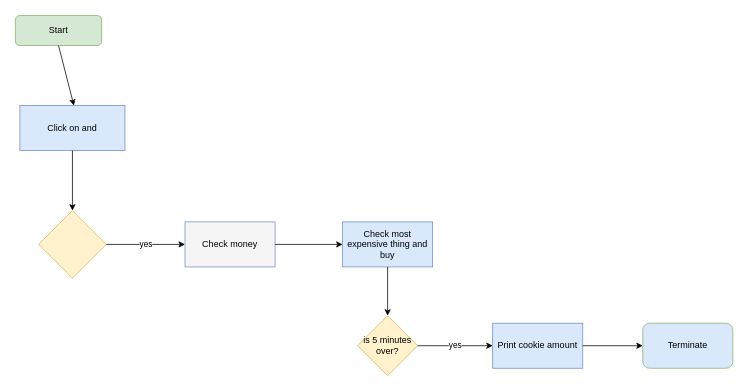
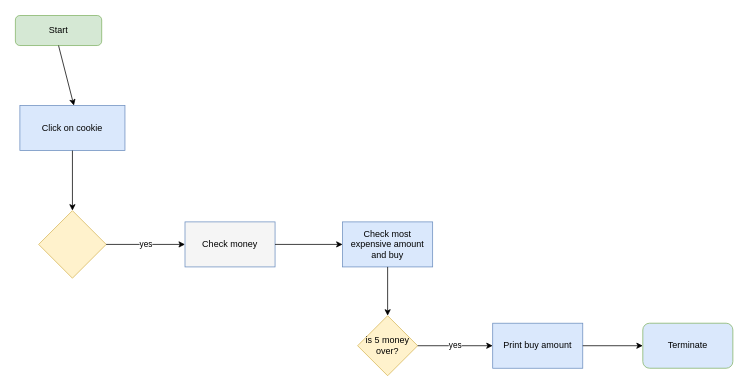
node "Click on and": label "Click on and" -> "Click on cookie"
node "Check most expensive thing and buy": label "Check most expensive thing and buy" -> "Check most expensive amount and buy"
node "is 5 minutes over?": label "is 5 minutes over?" -> "is 5 money over?"
node "Print cookie amount": label "Print cookie amount" -> "Print buy amount"
